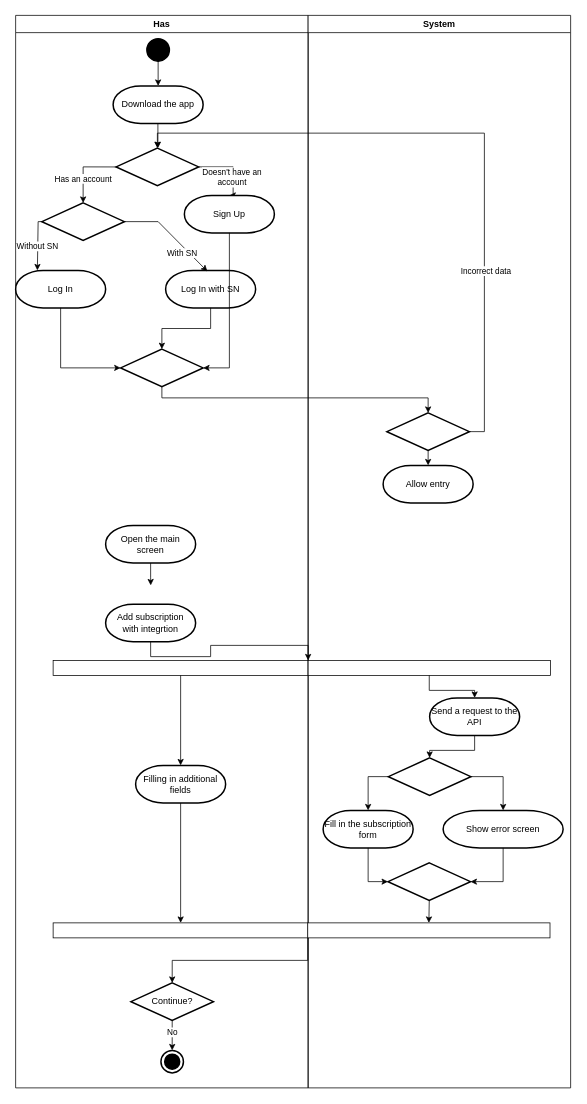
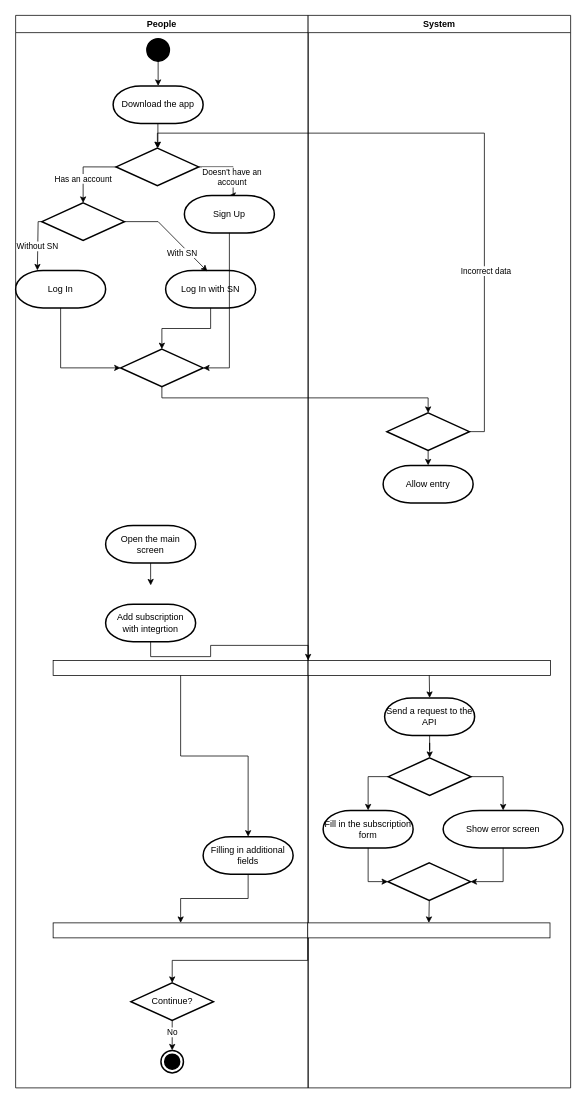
node "Has": label "Has" -> "People"
node "Send a request to the API": moved (474, 717) -> (429, 717)
node "Filling in additional fields": moved (180, 784) -> (248, 855)
